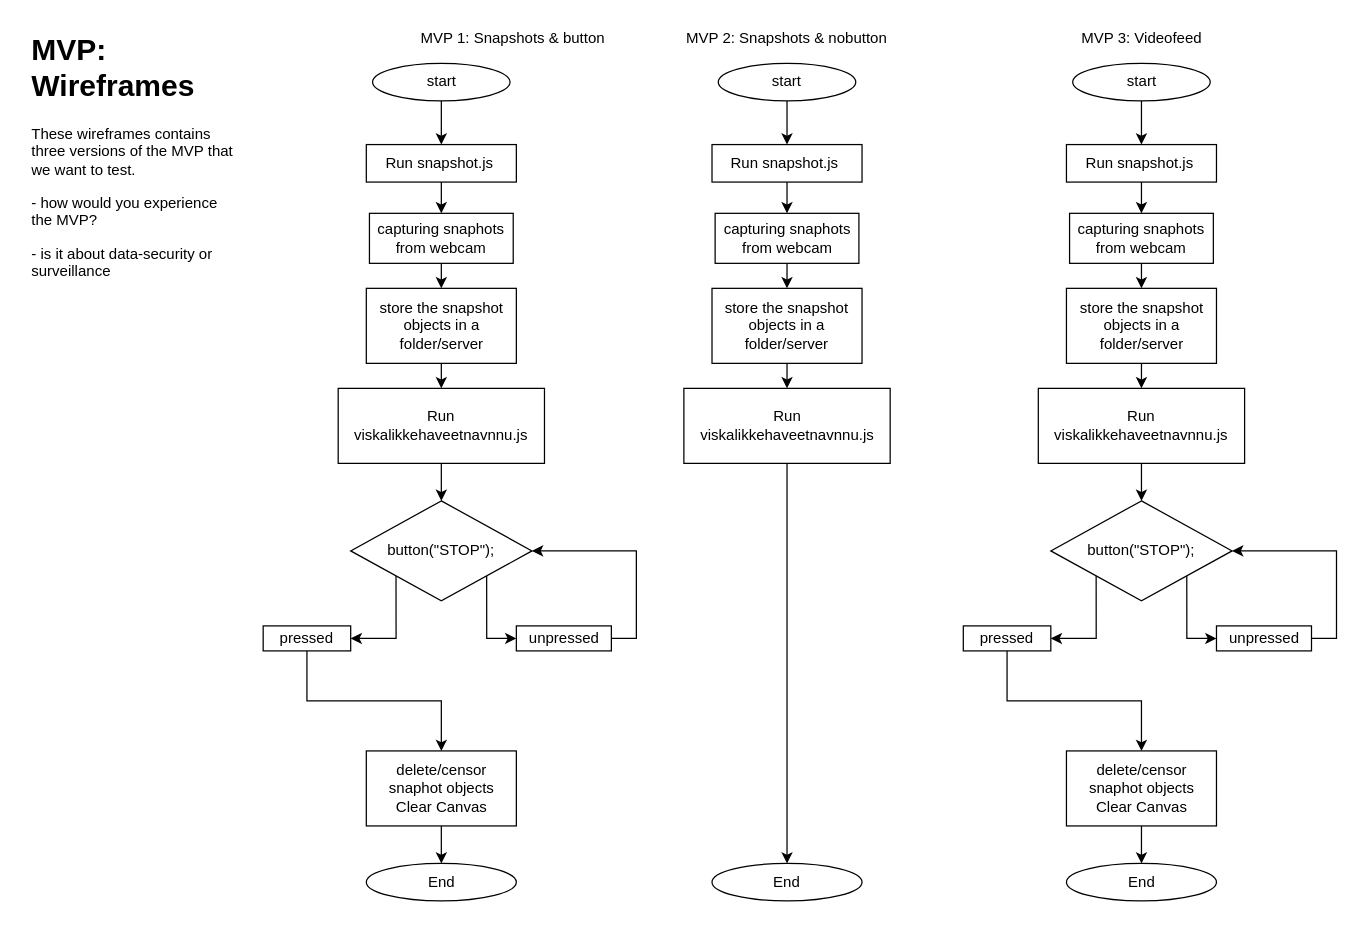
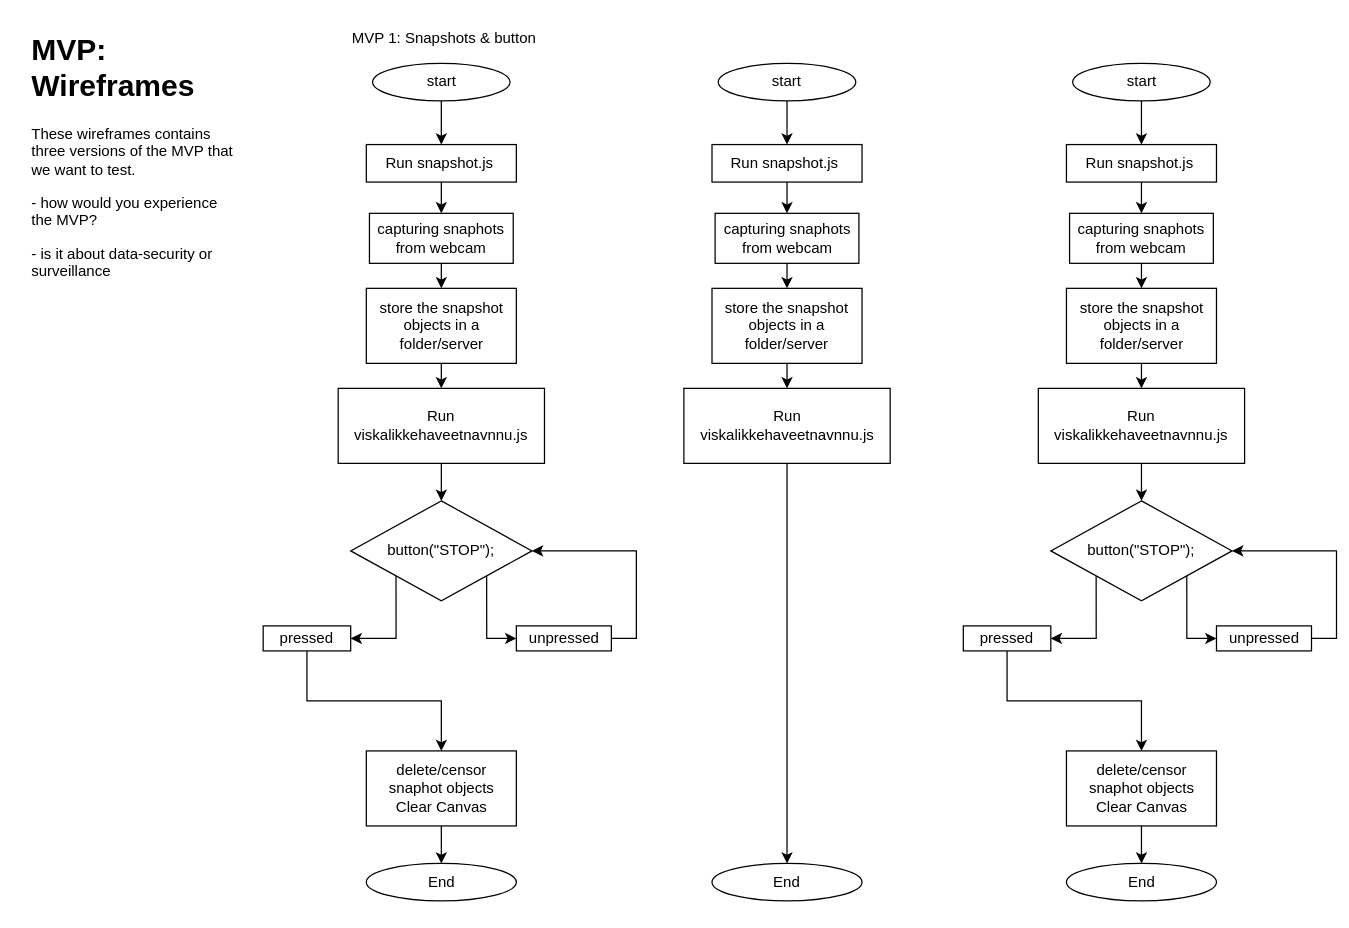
node "MVP 1: Snapshots & button": moved (513, 38) -> (444, 38)
node "MVP 2: Snapshots & nobutton": removed
node "MVP 3: Videofeed": removed
